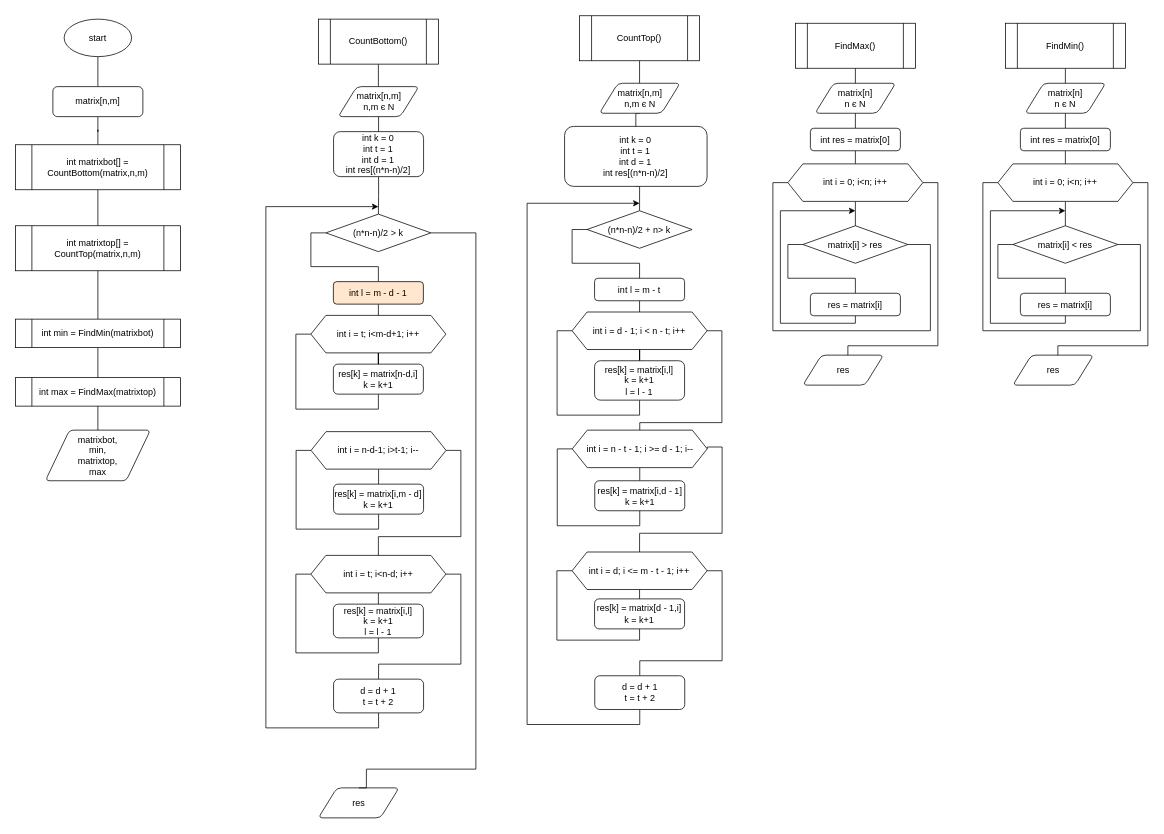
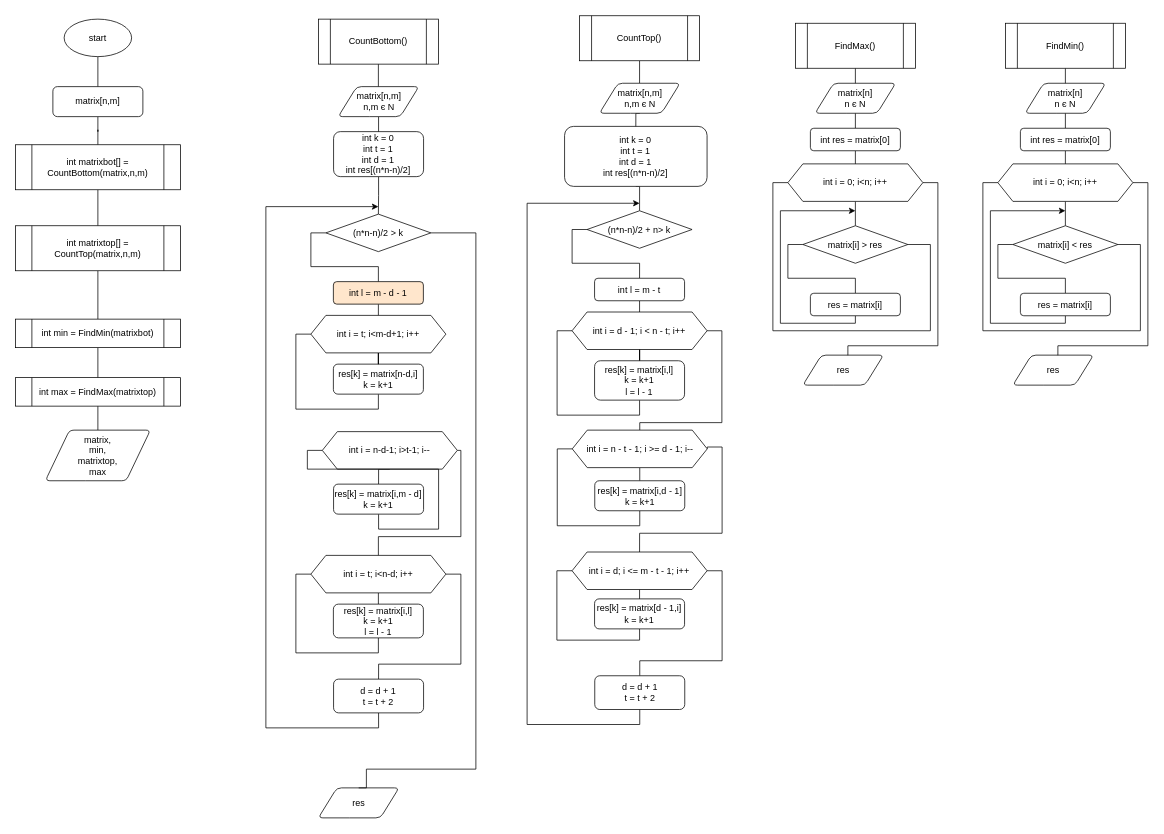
node "int i = n-d-1; i>t-1; i--": moved (379, 450) -> (390, 450)
node "matrixbot, min, matrixtop, max": label "matrixbot, min, matrixtop, max" -> "matrix, min, matrixtop, max"
